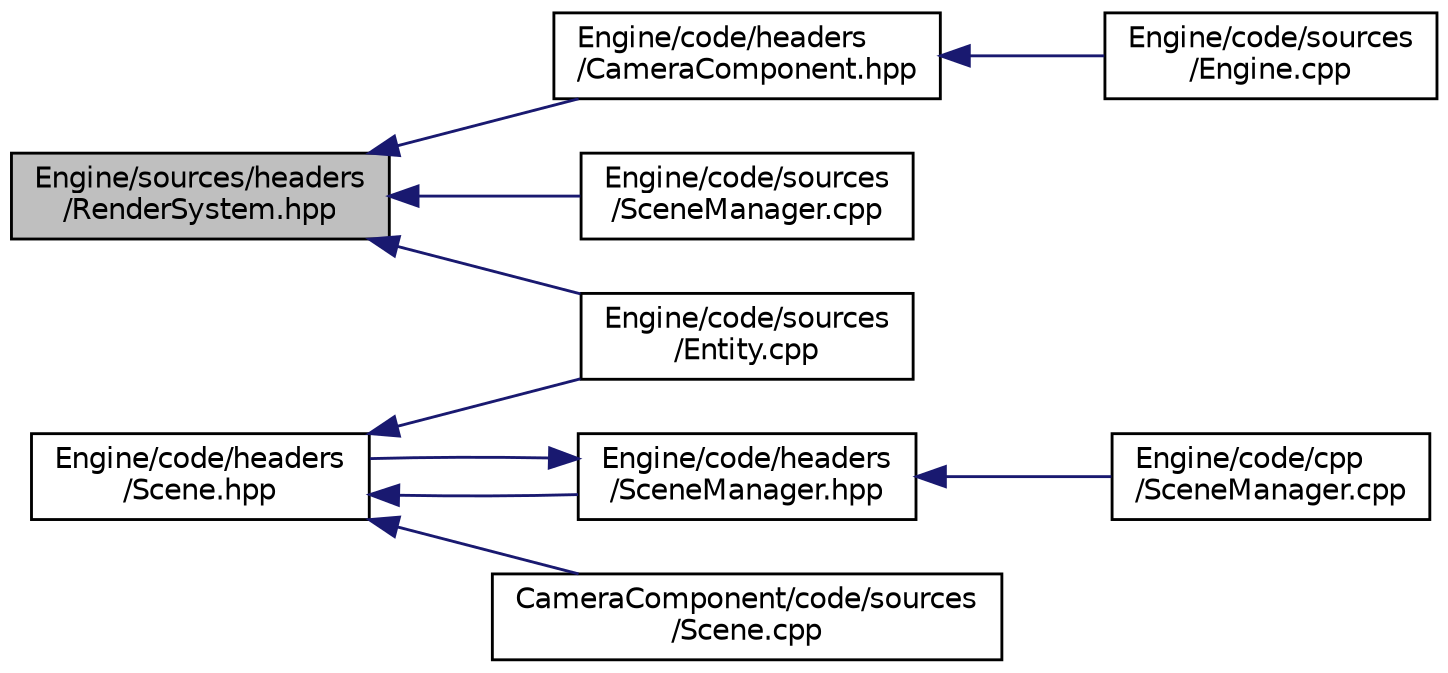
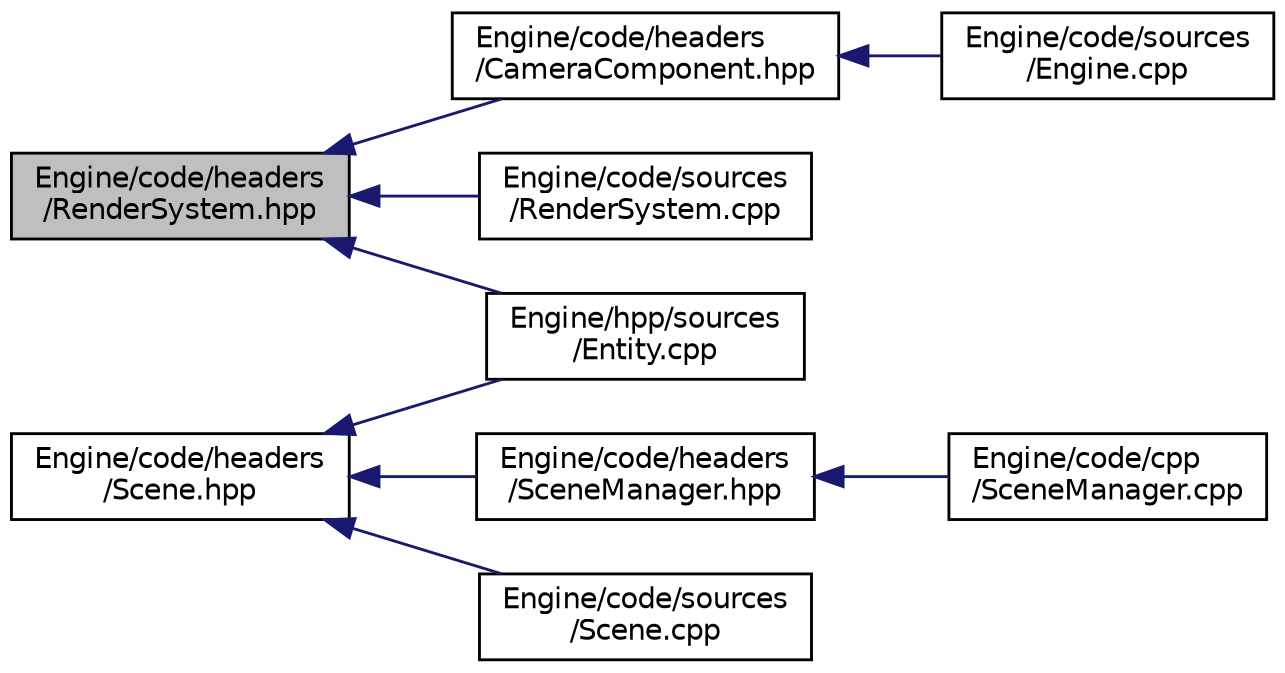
node "Engine/sources/headers /RenderSystem.hpp": label "Engine/sources/headers /RenderSystem.hpp" -> "Engine/code/headers /RenderSystem.hpp"
node "Engine/code/sources /SceneManager.cpp": label "Engine/code/sources /SceneManager.cpp" -> "Engine/code/sources /RenderSystem.cpp"
node "Engine/code/sources /Entity.cpp": label "Engine/code/sources /Entity.cpp" -> "Engine/hpp/sources /Entity.cpp"
edge "Engine/code/headers /Scene.hpp" -> "Engine/code/headers /SceneManager.hpp": removed
node "CameraComponent/code/sources /Scene.cpp": label "CameraComponent/code/sources /Scene.cpp" -> "Engine/code/sources /Scene.cpp"
